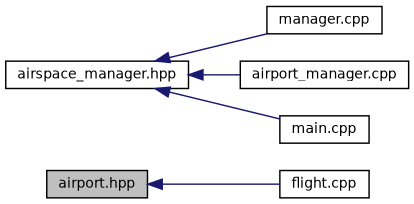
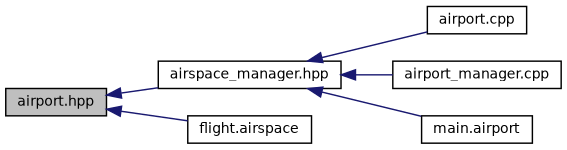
node "manager.cpp": label "manager.cpp" -> "airport.cpp"
edge "airspace_manager.hpp" -> "airport.hpp": added
node "main.cpp": label "main.cpp" -> "main.airport"
node "flight.cpp": label "flight.cpp" -> "flight.airspace"
